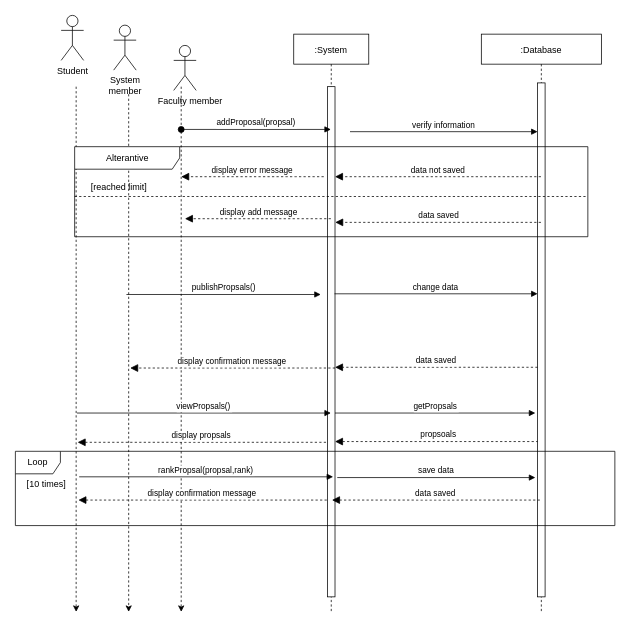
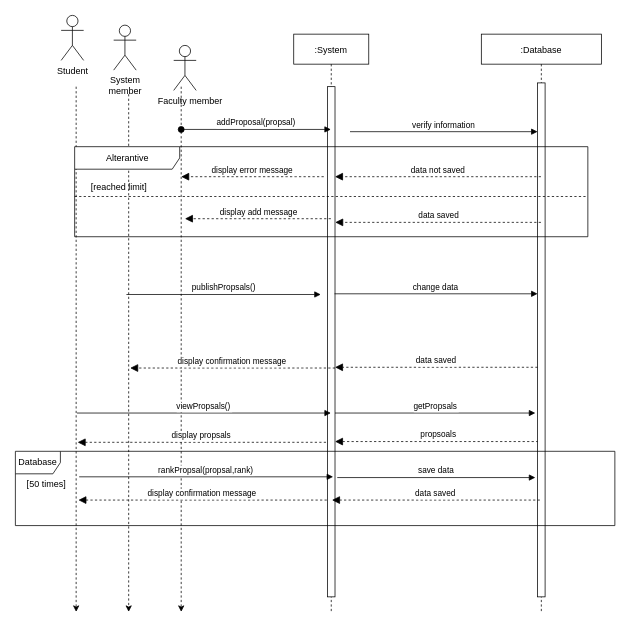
node "Loop": label "Loop" -> "Database"
node "[10 times]": label "[10 times]" -> "[50 times]"
